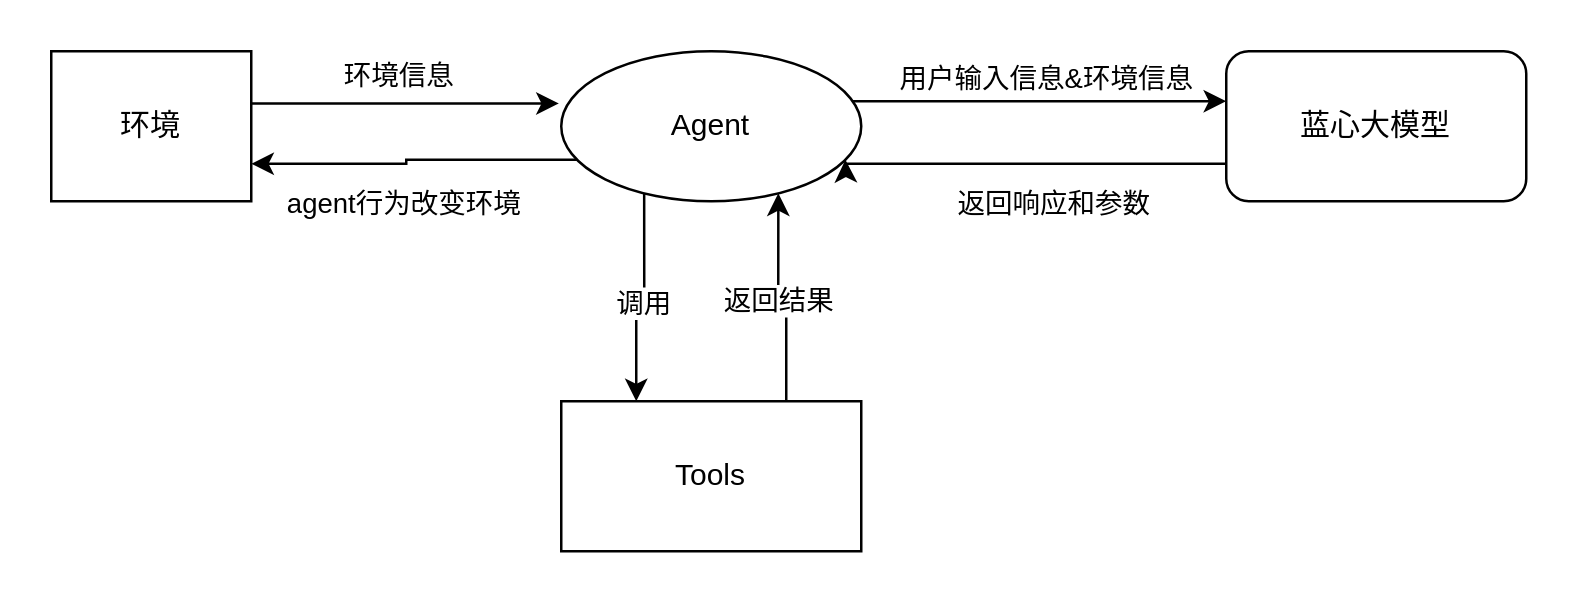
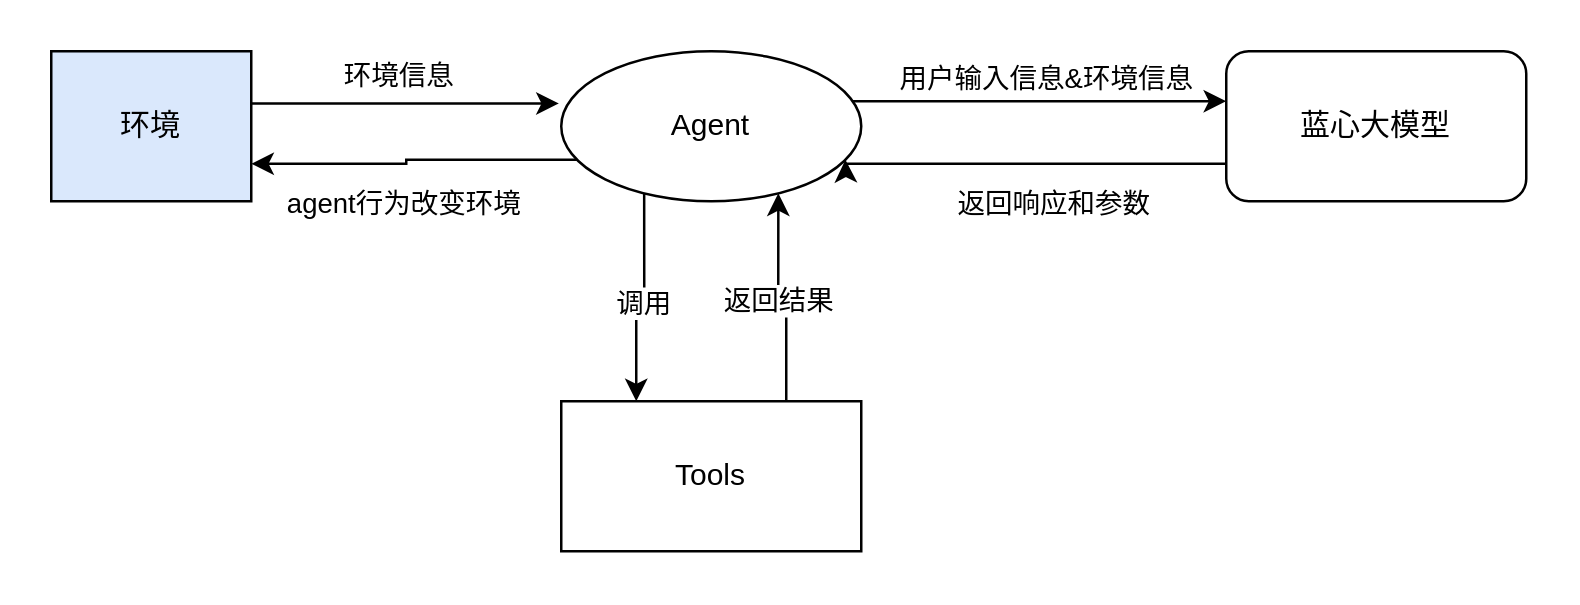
node "环境": fillcolor #ffffff -> #dae8fc
